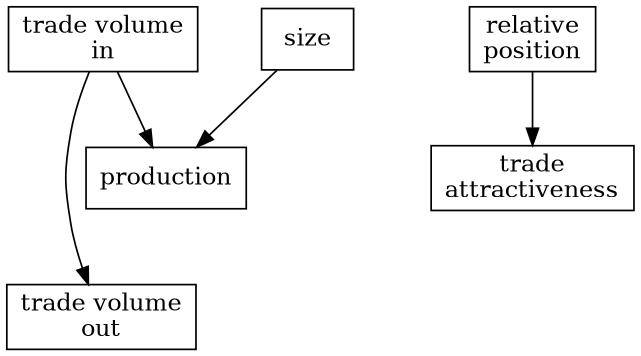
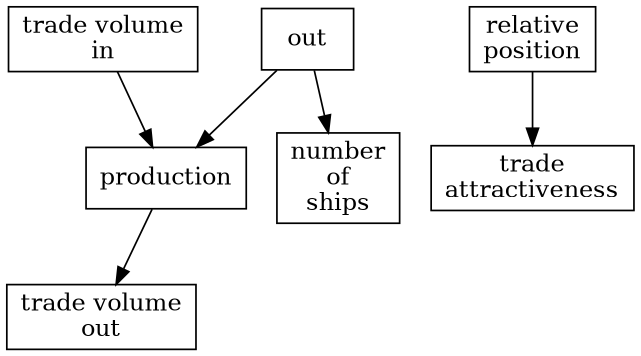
node "size": label "size" -> "out"
edge "trade volume in" -> "trade volume out": now "production" -> "trade volume out"
node "number of ships": added
